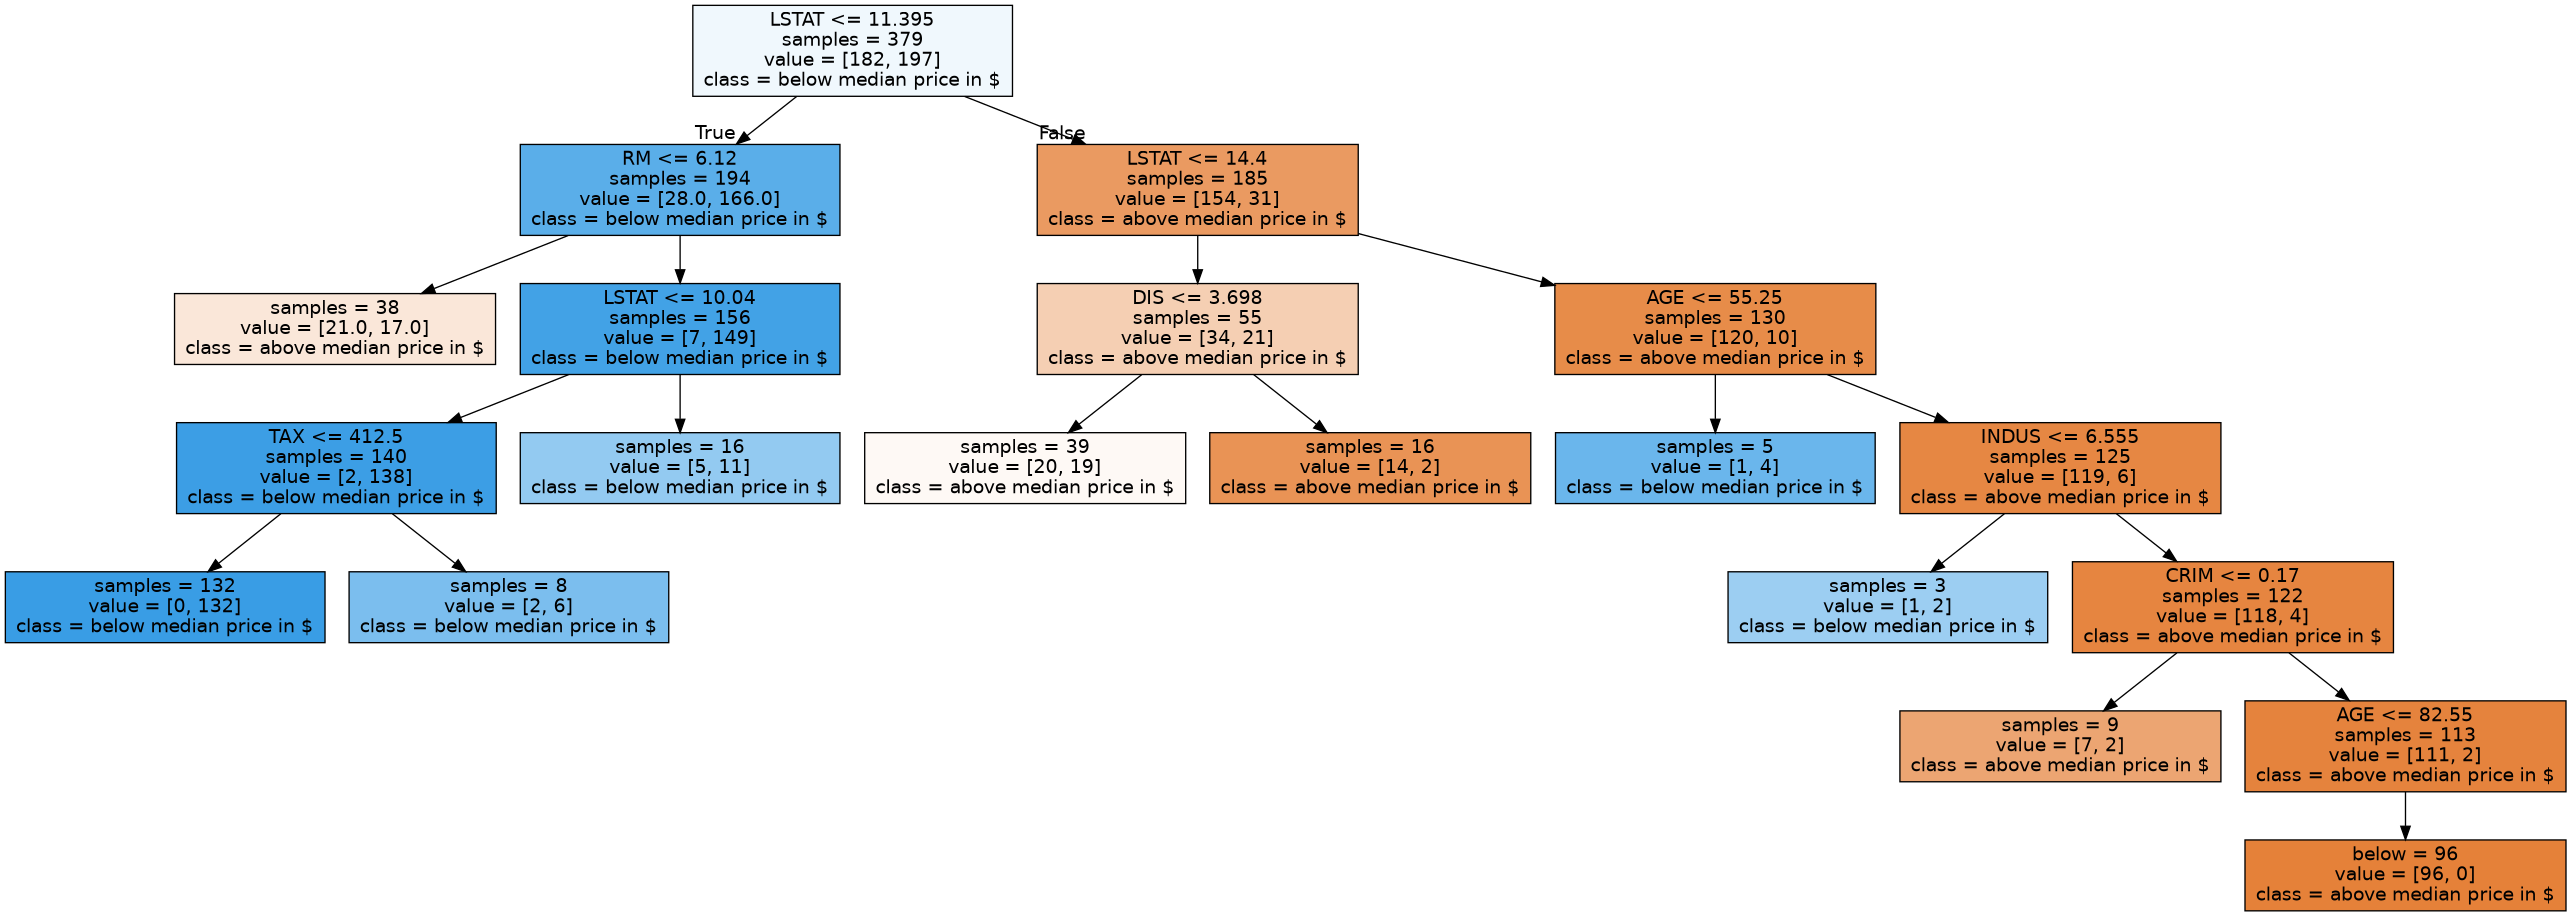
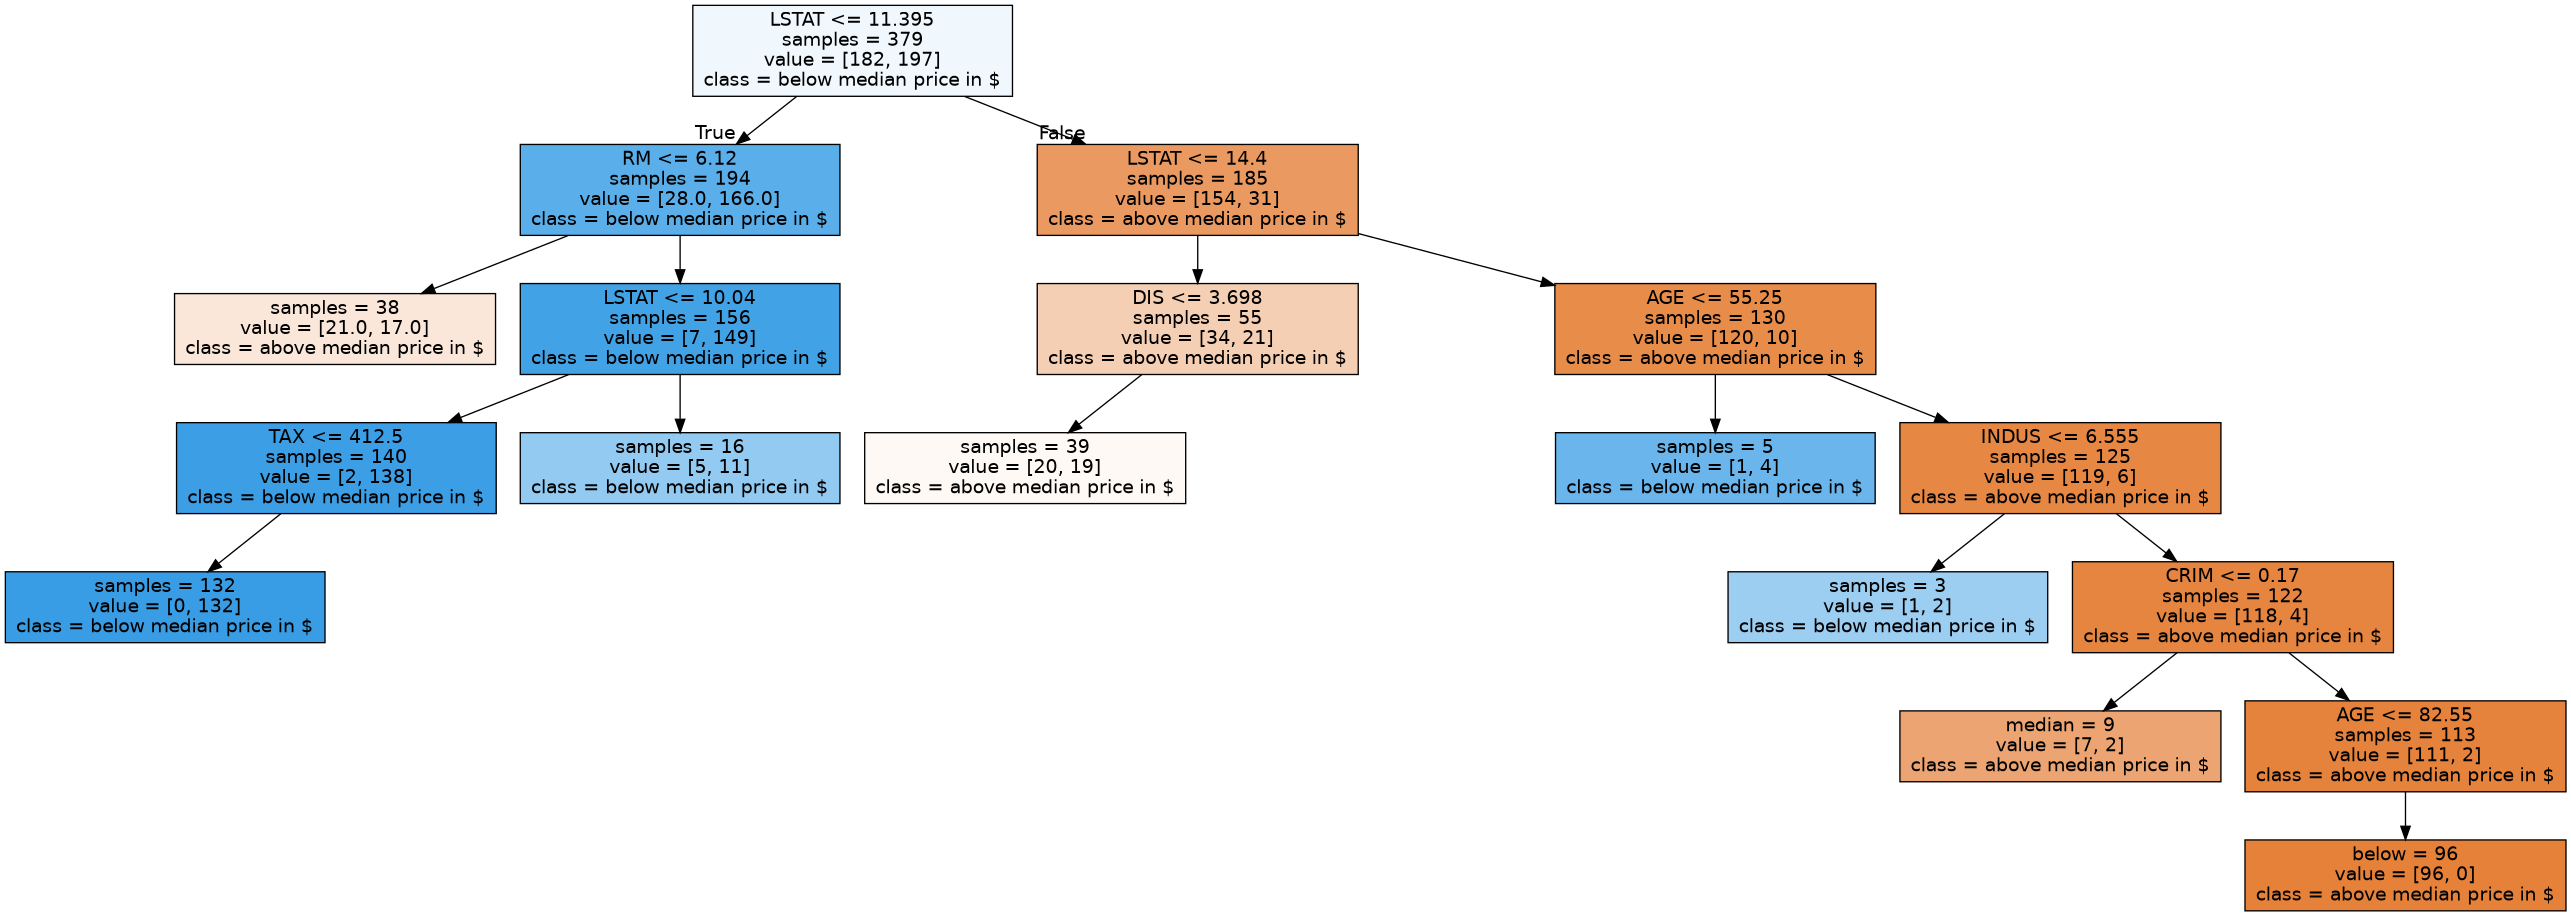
node "samples = 16 value = [14, 2] class = above median price in $": removed
node "samples = 8 value = [2, 6] class = below median price in $": removed
node "samples = 9 value = [7, 2] class = above median price in $": label "samples = 9 value = [7, 2] class = above median price in $" -> "median = 9 value = [7, 2] class = above median price in $"
